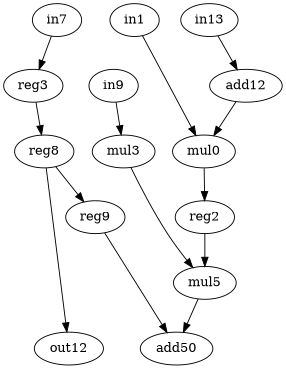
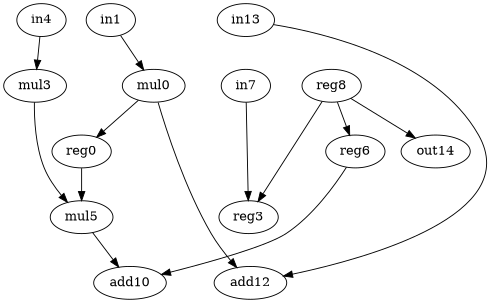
node "in9": label "in9" -> "in4"
edge "reg3" -> "reg8": reversed
edge "add12" -> "mul0": reversed
node "reg9": label "reg9" -> "reg6"
node "reg2": label "reg2" -> "reg0"
node "out12": label "out12" -> "out14"
node "add50": label "add50" -> "add10"
